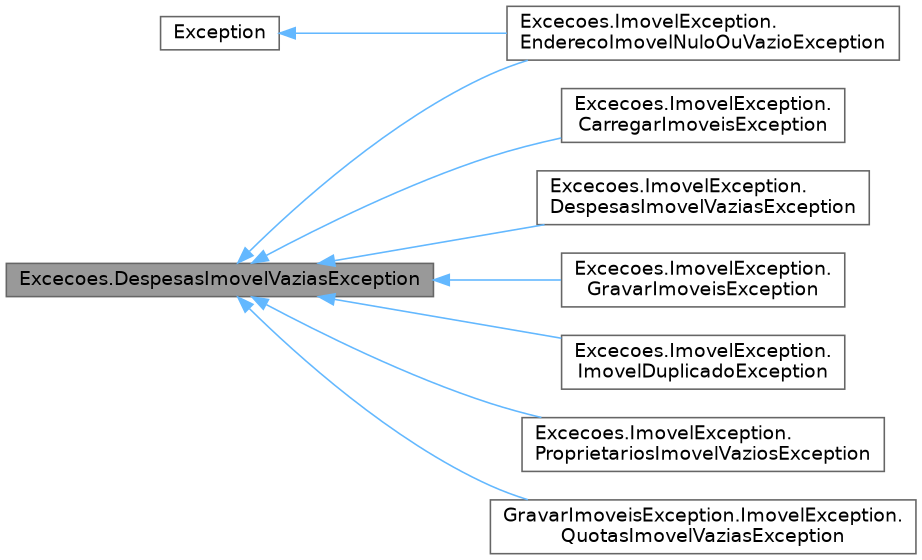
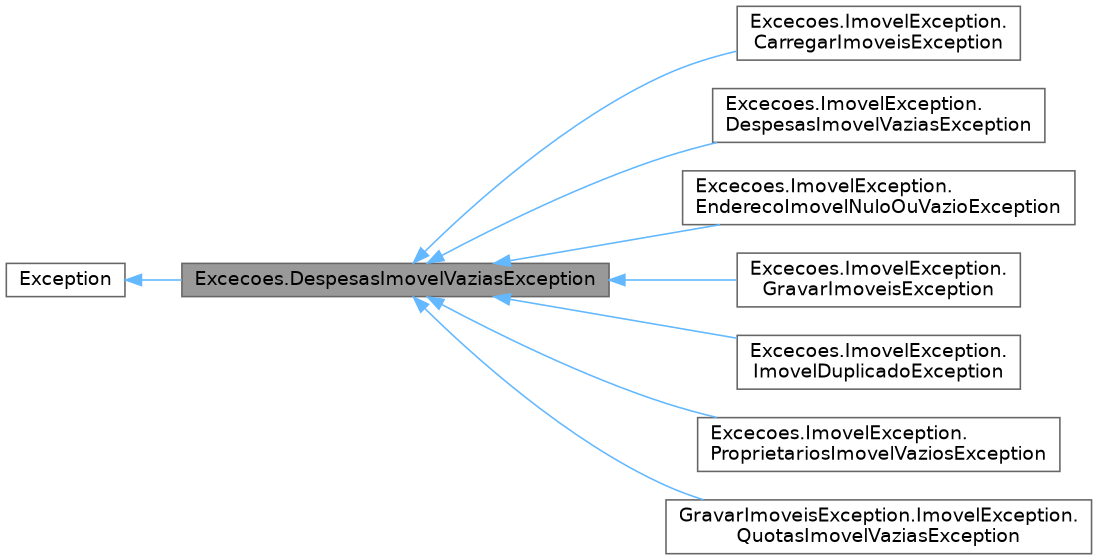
edge "Excecoes.ImovelException. EnderecoImovelNuloOuVazioException" -> "Exception": now "Excecoes.DespesasImovelVaziasException" -> "Exception"
